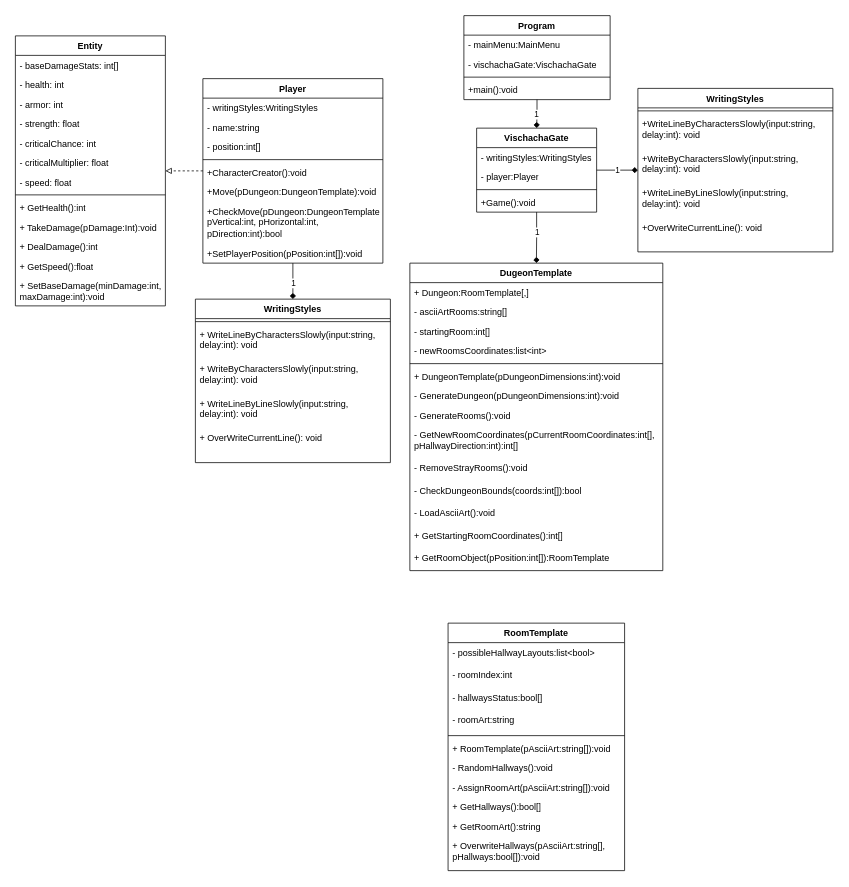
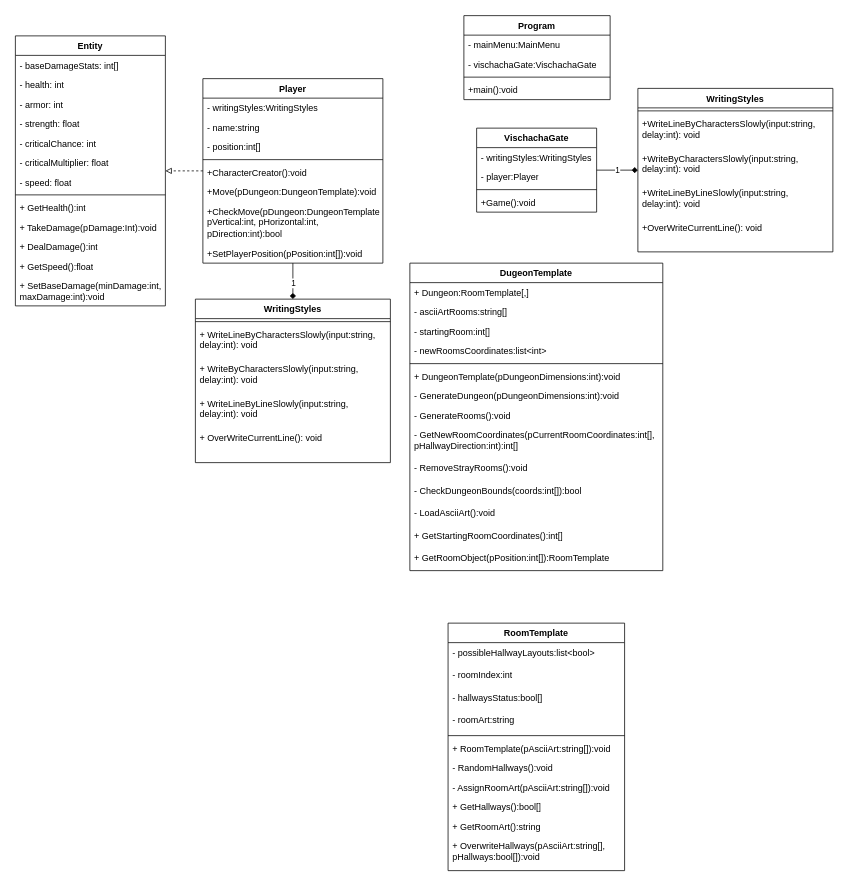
edge "Program" -> "VischachaGate": removed, label "1"
edge "VischachaGate" -> "DugeonTemplate": removed, label "1"
